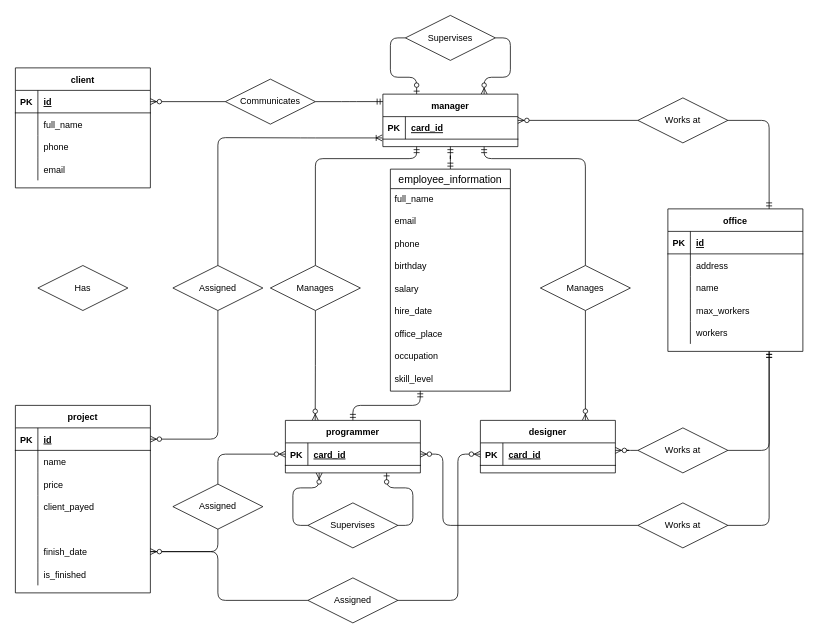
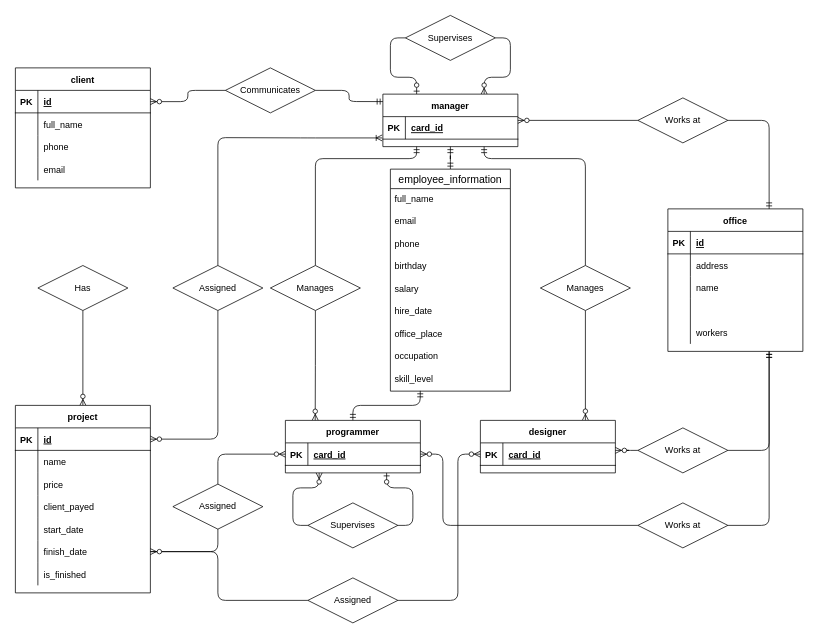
node "Communicates": moved (270, 102) -> (270, 90)
node "max_workers": removed
edge "Has" -> "project": added
node "start_date": added
